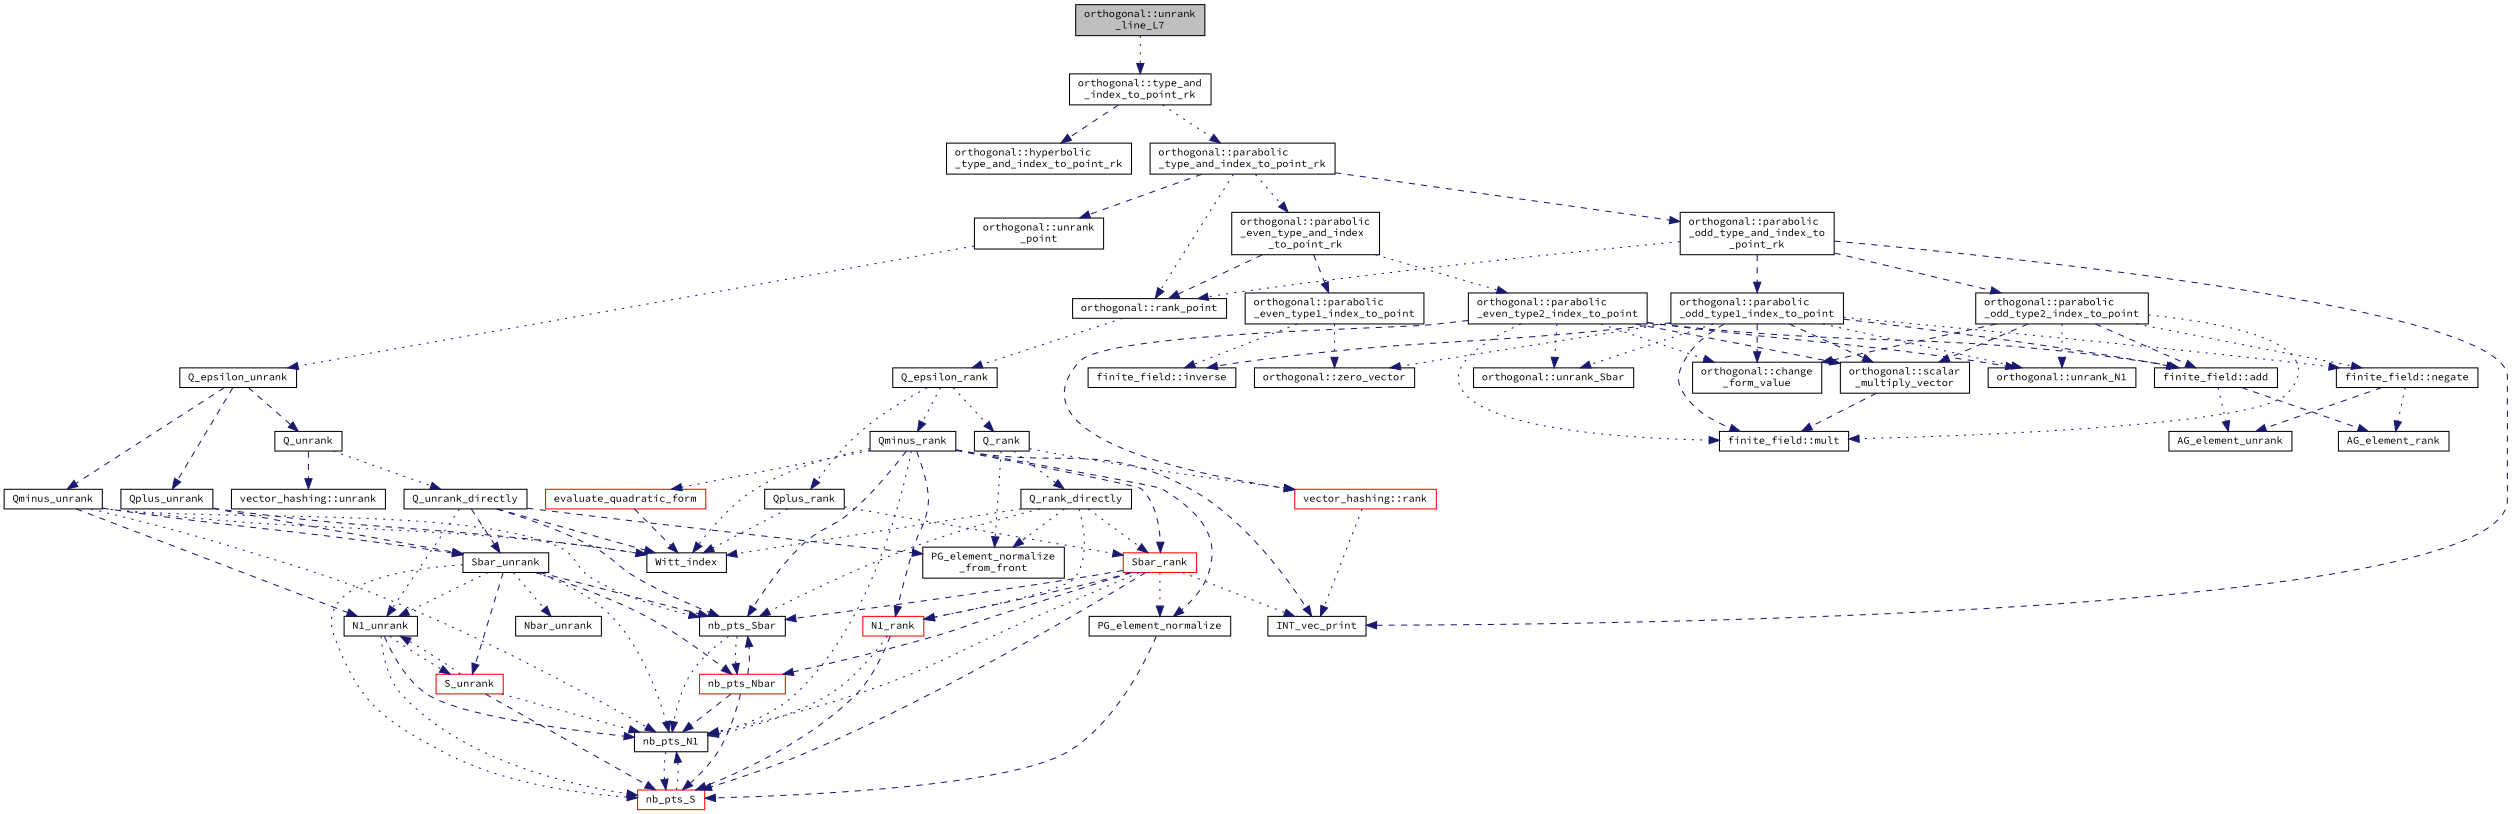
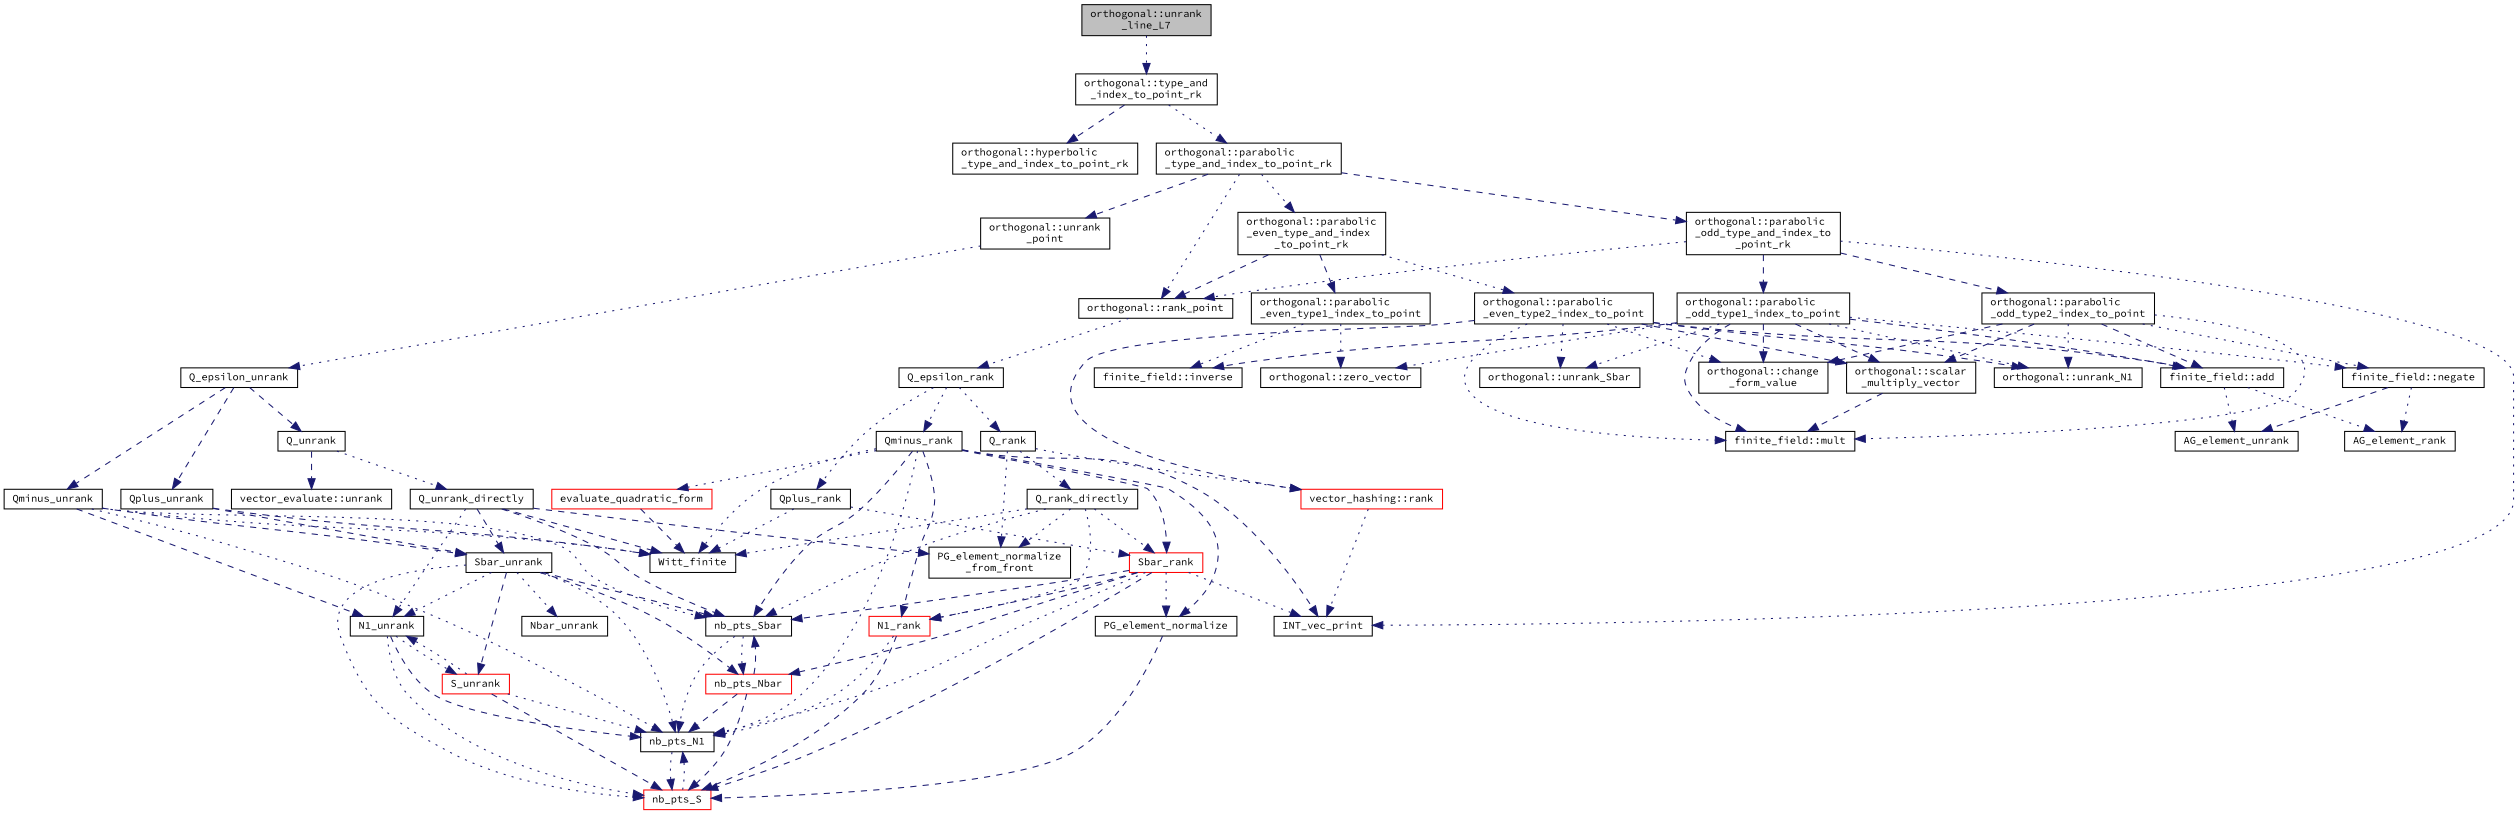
edge "finite_field::add" -> "AG_element_rank": style dashed -> dotted
node "vector_hashing::unrank": label "vector_hashing::unrank" -> "vector_evaluate::unrank"
node "Witt_index": label "Witt_index" -> "Witt_finite"
edge "orthogonal::parabolic _odd_type_and_index_to _point_rk" -> "INT_vec_print": style dashed -> dotted
